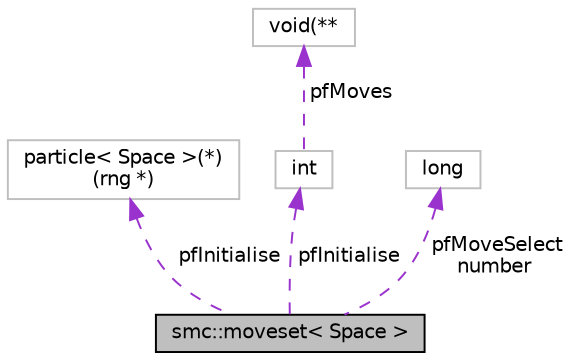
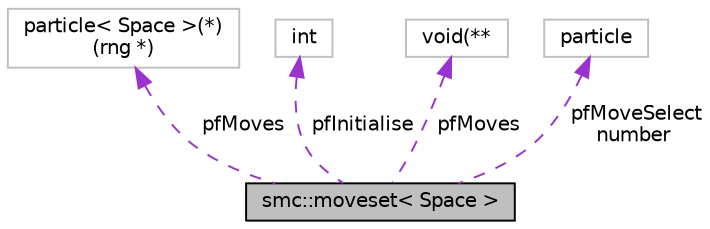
edge "int" -> "void(**": now "smc::moveset< Space >" -> "void(**"
node "long": label "long" -> "particle"
edge "smc::moveset< Space >" -> "particle< Space >(*) (rng *)": label " pfInitialise" -> " pfMoves"
